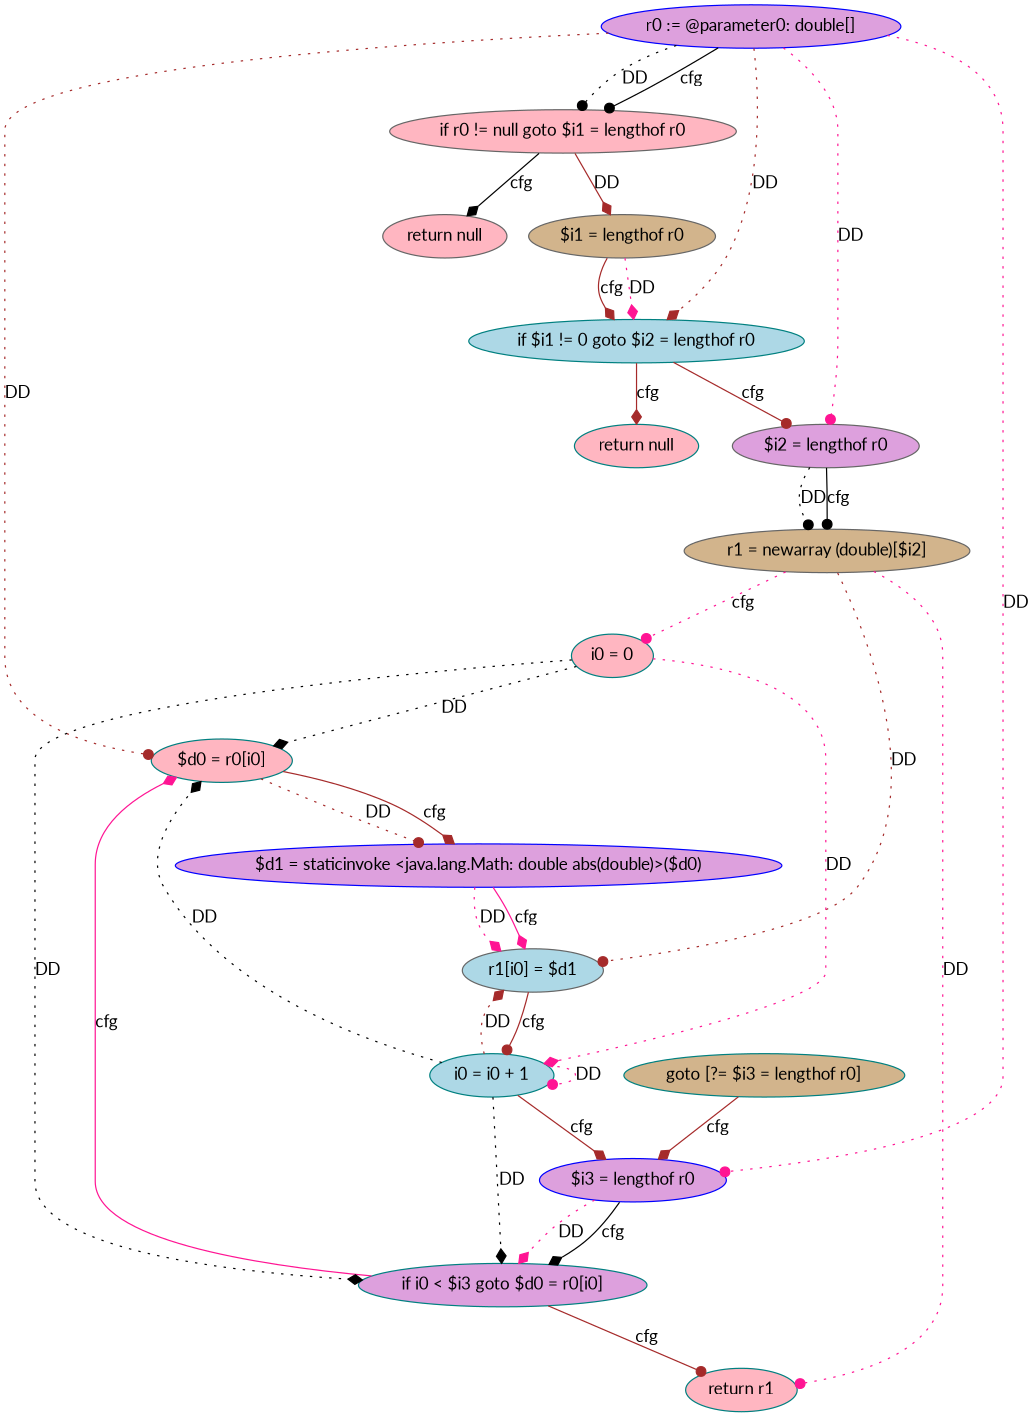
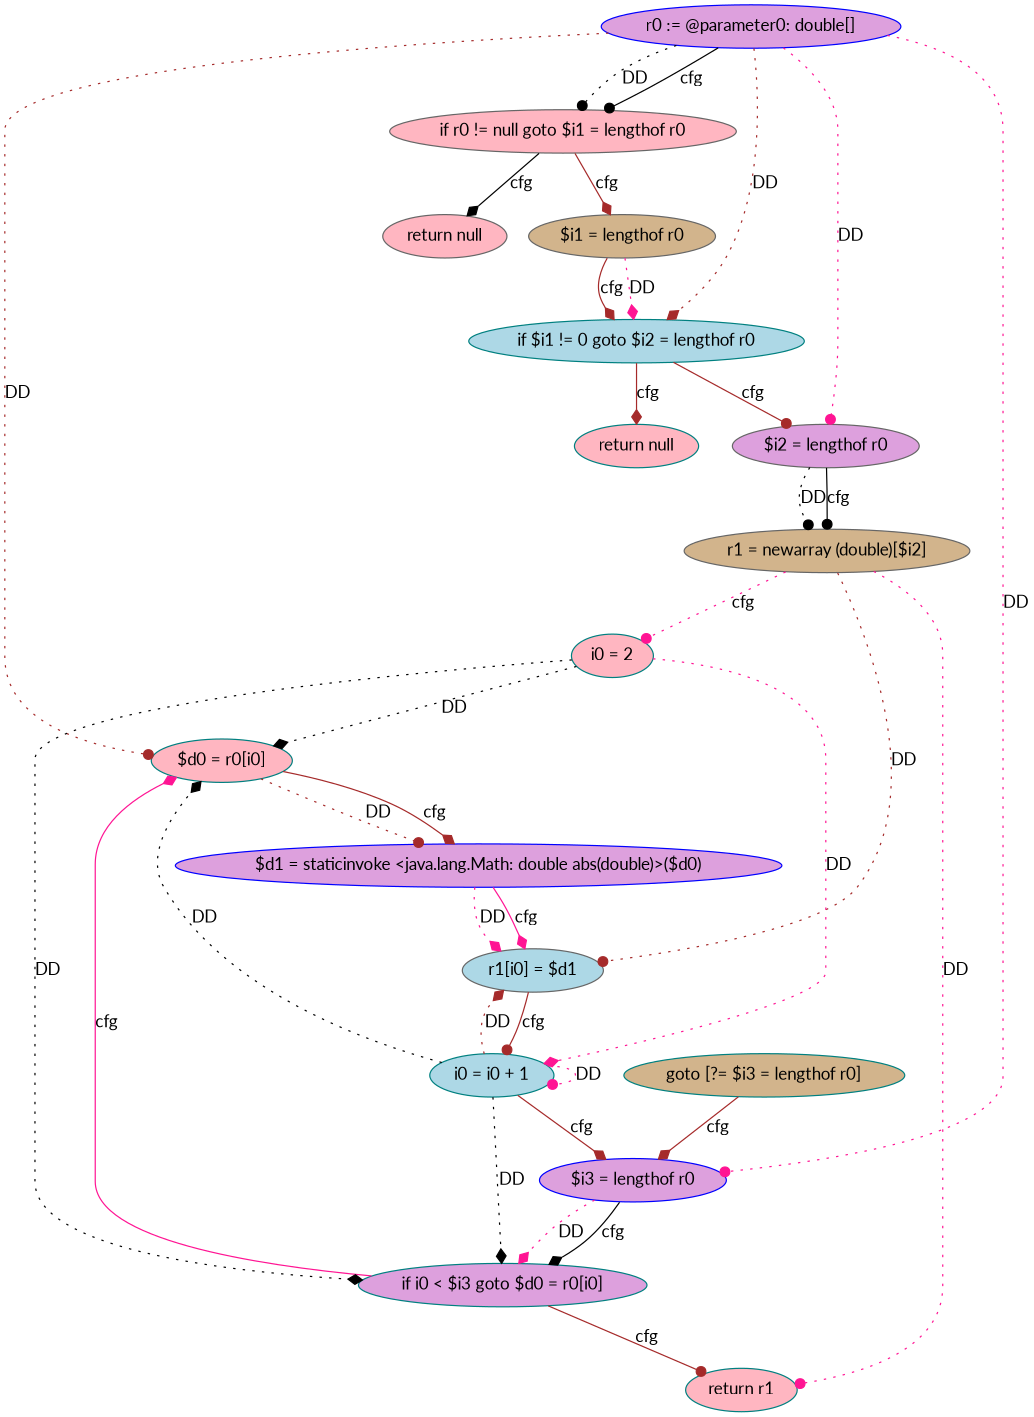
edge "if r0 != null goto $i1 = lengthof r0" -> "$i1 = lengthof r0": label "DD" -> "cfg"
node "i0 = 0": label "i0 = 0" -> "i0 = 2"
